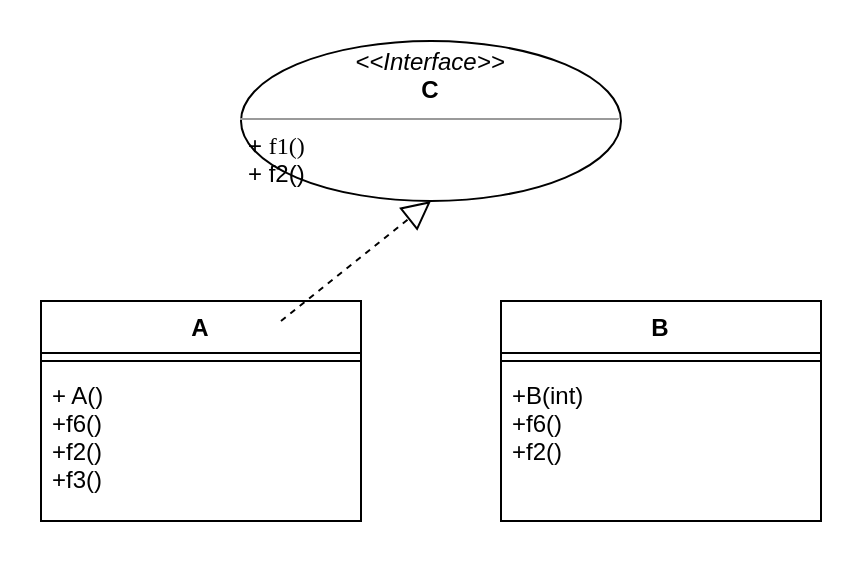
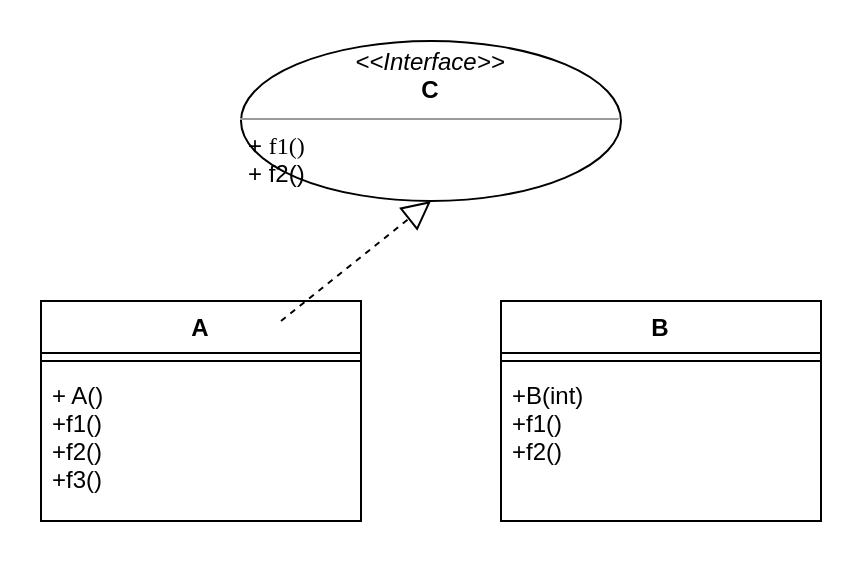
node "+ A() +f6() +f2() +f3()": label "+ A() +f6() +f2() +f3()" -> "+ A() +f1() +f2() +f3()"
node "+B(int) +f6() +f2()": label "+B(int) +f6() +f2()" -> "+B(int) +f1() +f2()"
